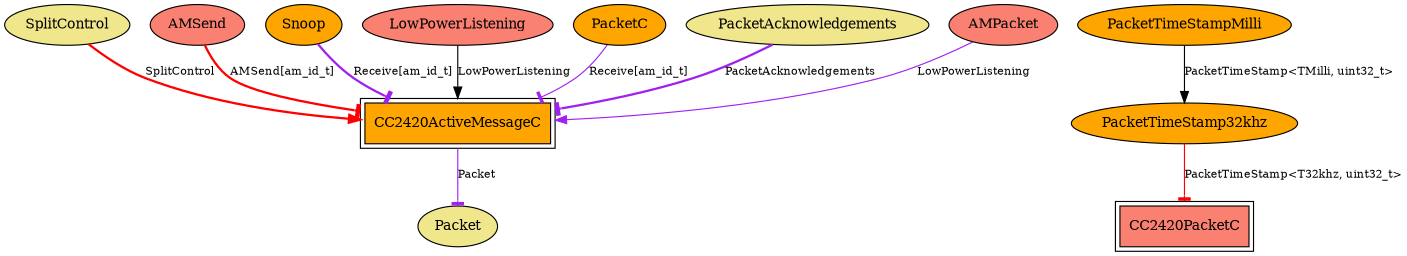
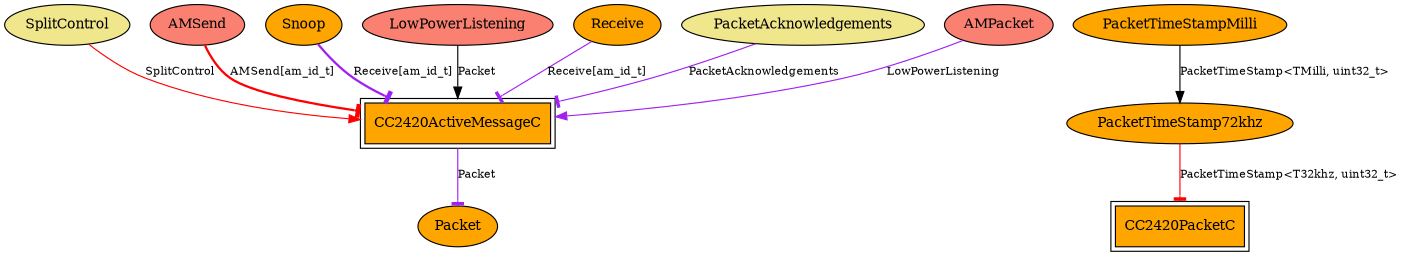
node "PacketC": label "PacketC" -> "Receive"
edge "LowPowerListening" -> "CC2420ActiveMessageC": label "LowPowerListening" -> "Packet"
edge "PacketAcknowledgements" -> "CC2420ActiveMessageC": style bold -> solid
edge "SplitControl" -> "CC2420ActiveMessageC": style bold -> solid
node "PacketTimeStamp32khz": label "PacketTimeStamp32khz" -> "PacketTimeStamp72khz"
node "Packet": fillcolor khaki -> orange
node "CC2420PacketC": fillcolor salmon -> orange
